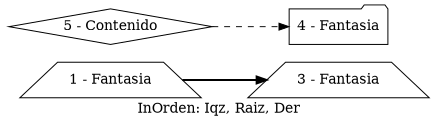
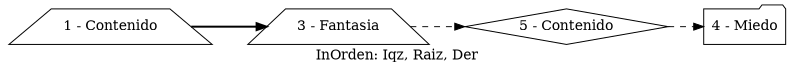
node "4 - Fantasia": label "4 - Fantasia" -> "4 - Miedo"
edge "3 - Fantasia" -> "5 - Contenido": added
node "1 - Fantasia": label "1 - Fantasia" -> "1 - Contenido"
